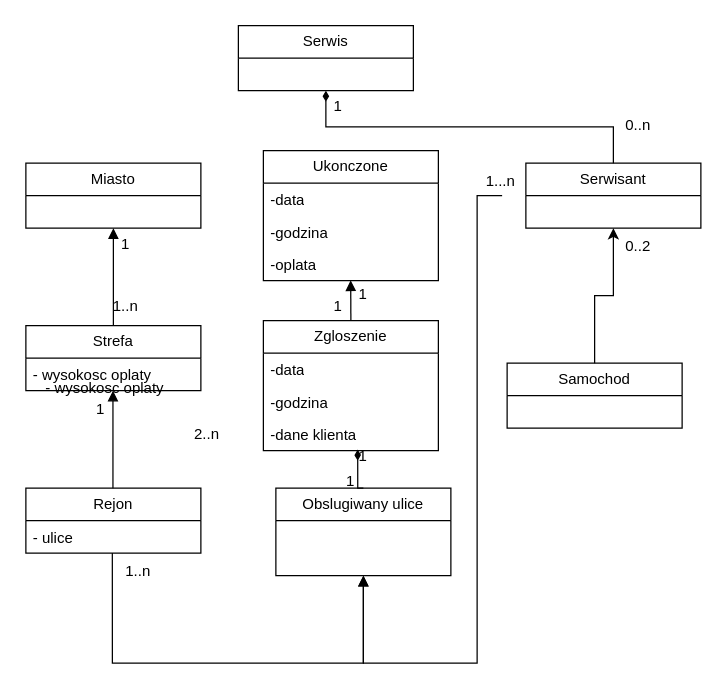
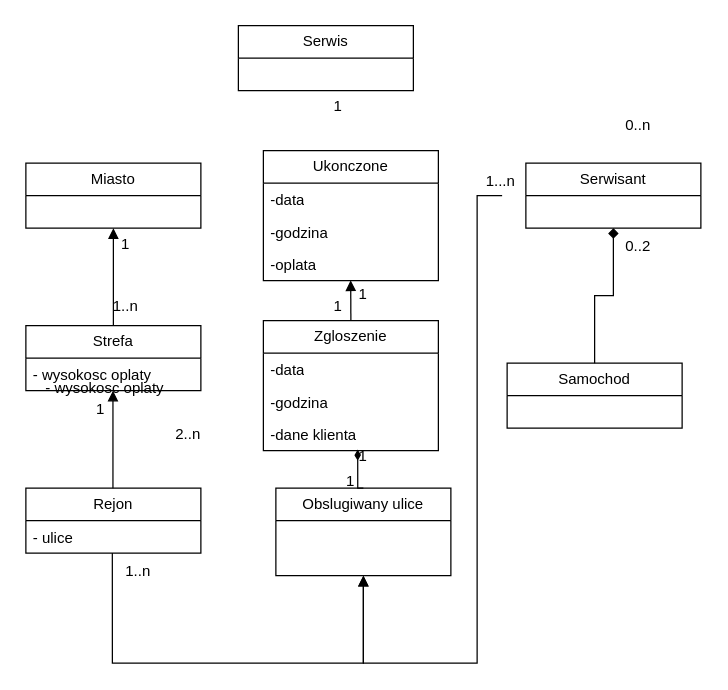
edge "Serwisant" -> "Serwis": removed
edge "Samochod" -> "Serwisant": arrowhead classic -> diamond
node "2..n": moved (207, 434) -> (188, 434)
